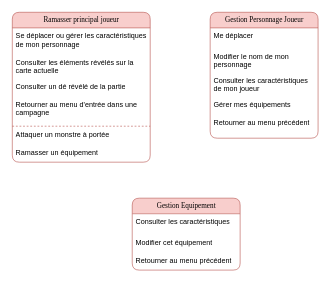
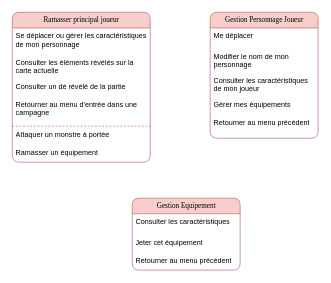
node "Modifier cet équipement": label "Modifier cet équipement" -> "Jeter cet équipement"
